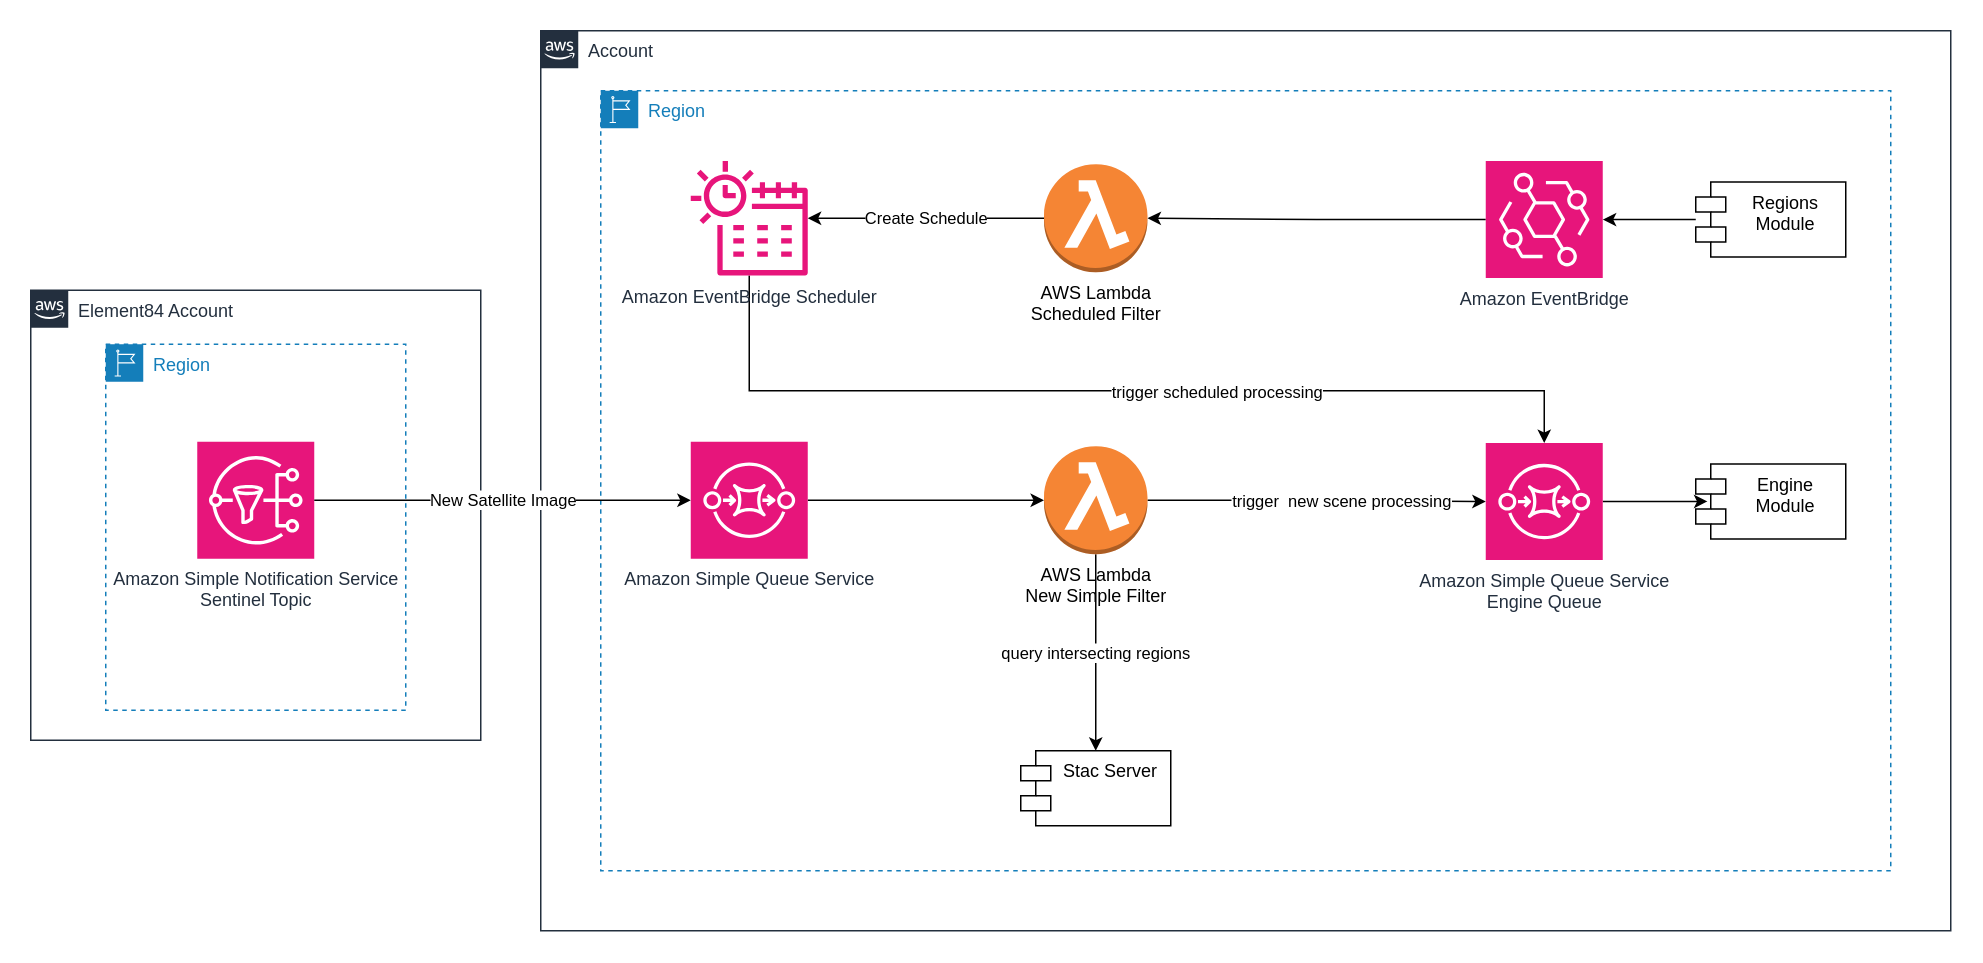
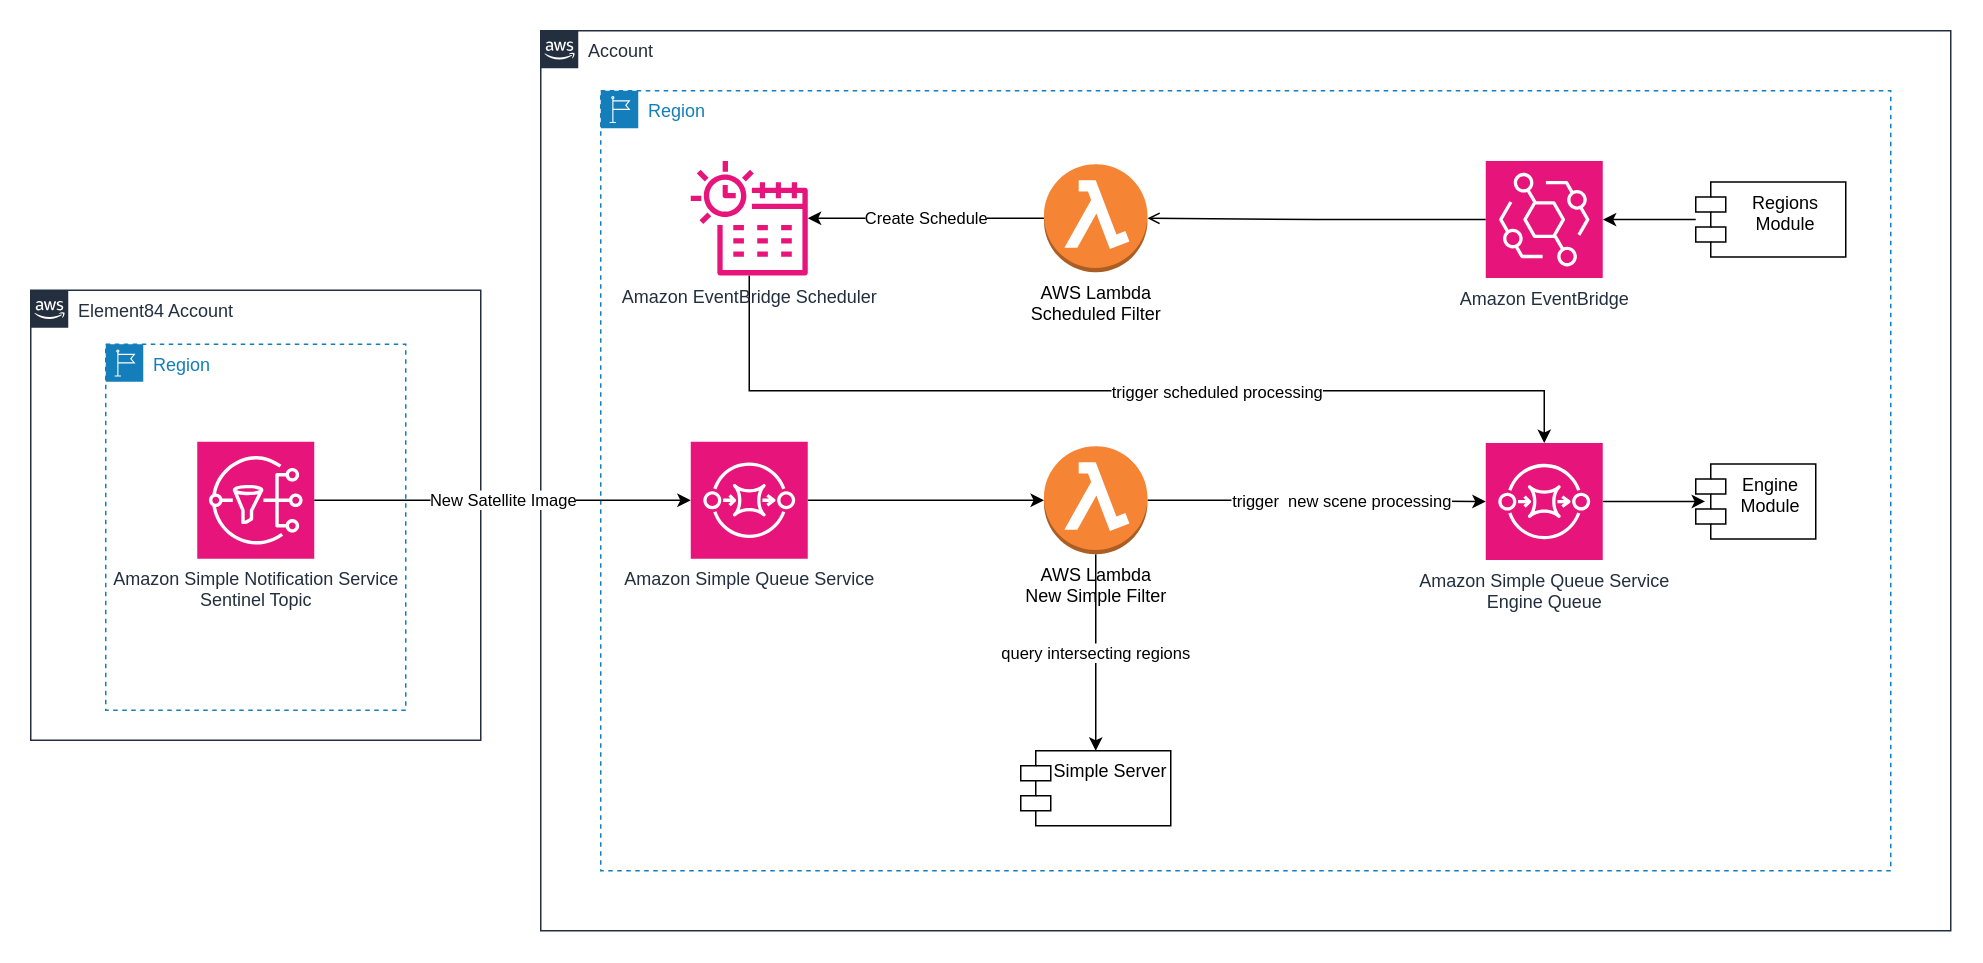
edge "Amazon EventBridge" -> "AWS Lambda Scheduled Filter": arrowhead classic -> open
node "Engine Module": size 150x75 -> 120x75
node "Stac Server": label "Stac Server" -> "Simple Server"
